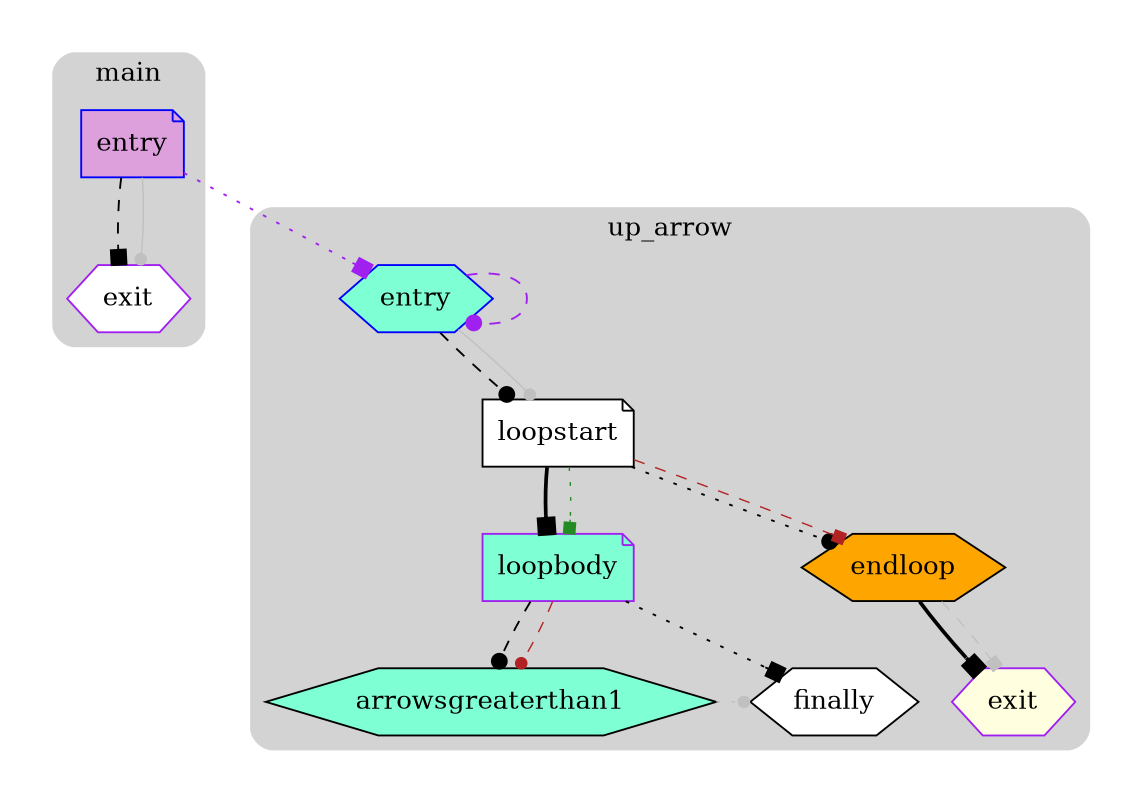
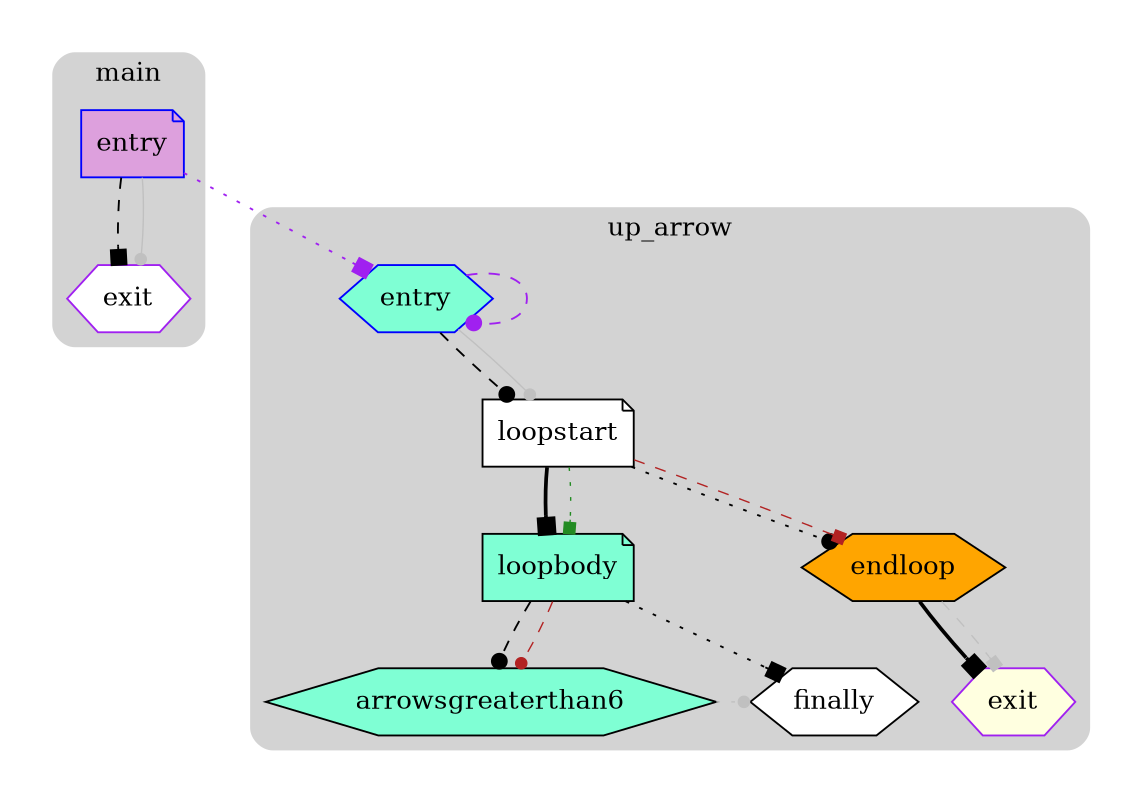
node "loopbody": color purple -> black
node "arrowsgreaterthan1": label "arrowsgreaterthan1" -> "arrowsgreaterthan6"
